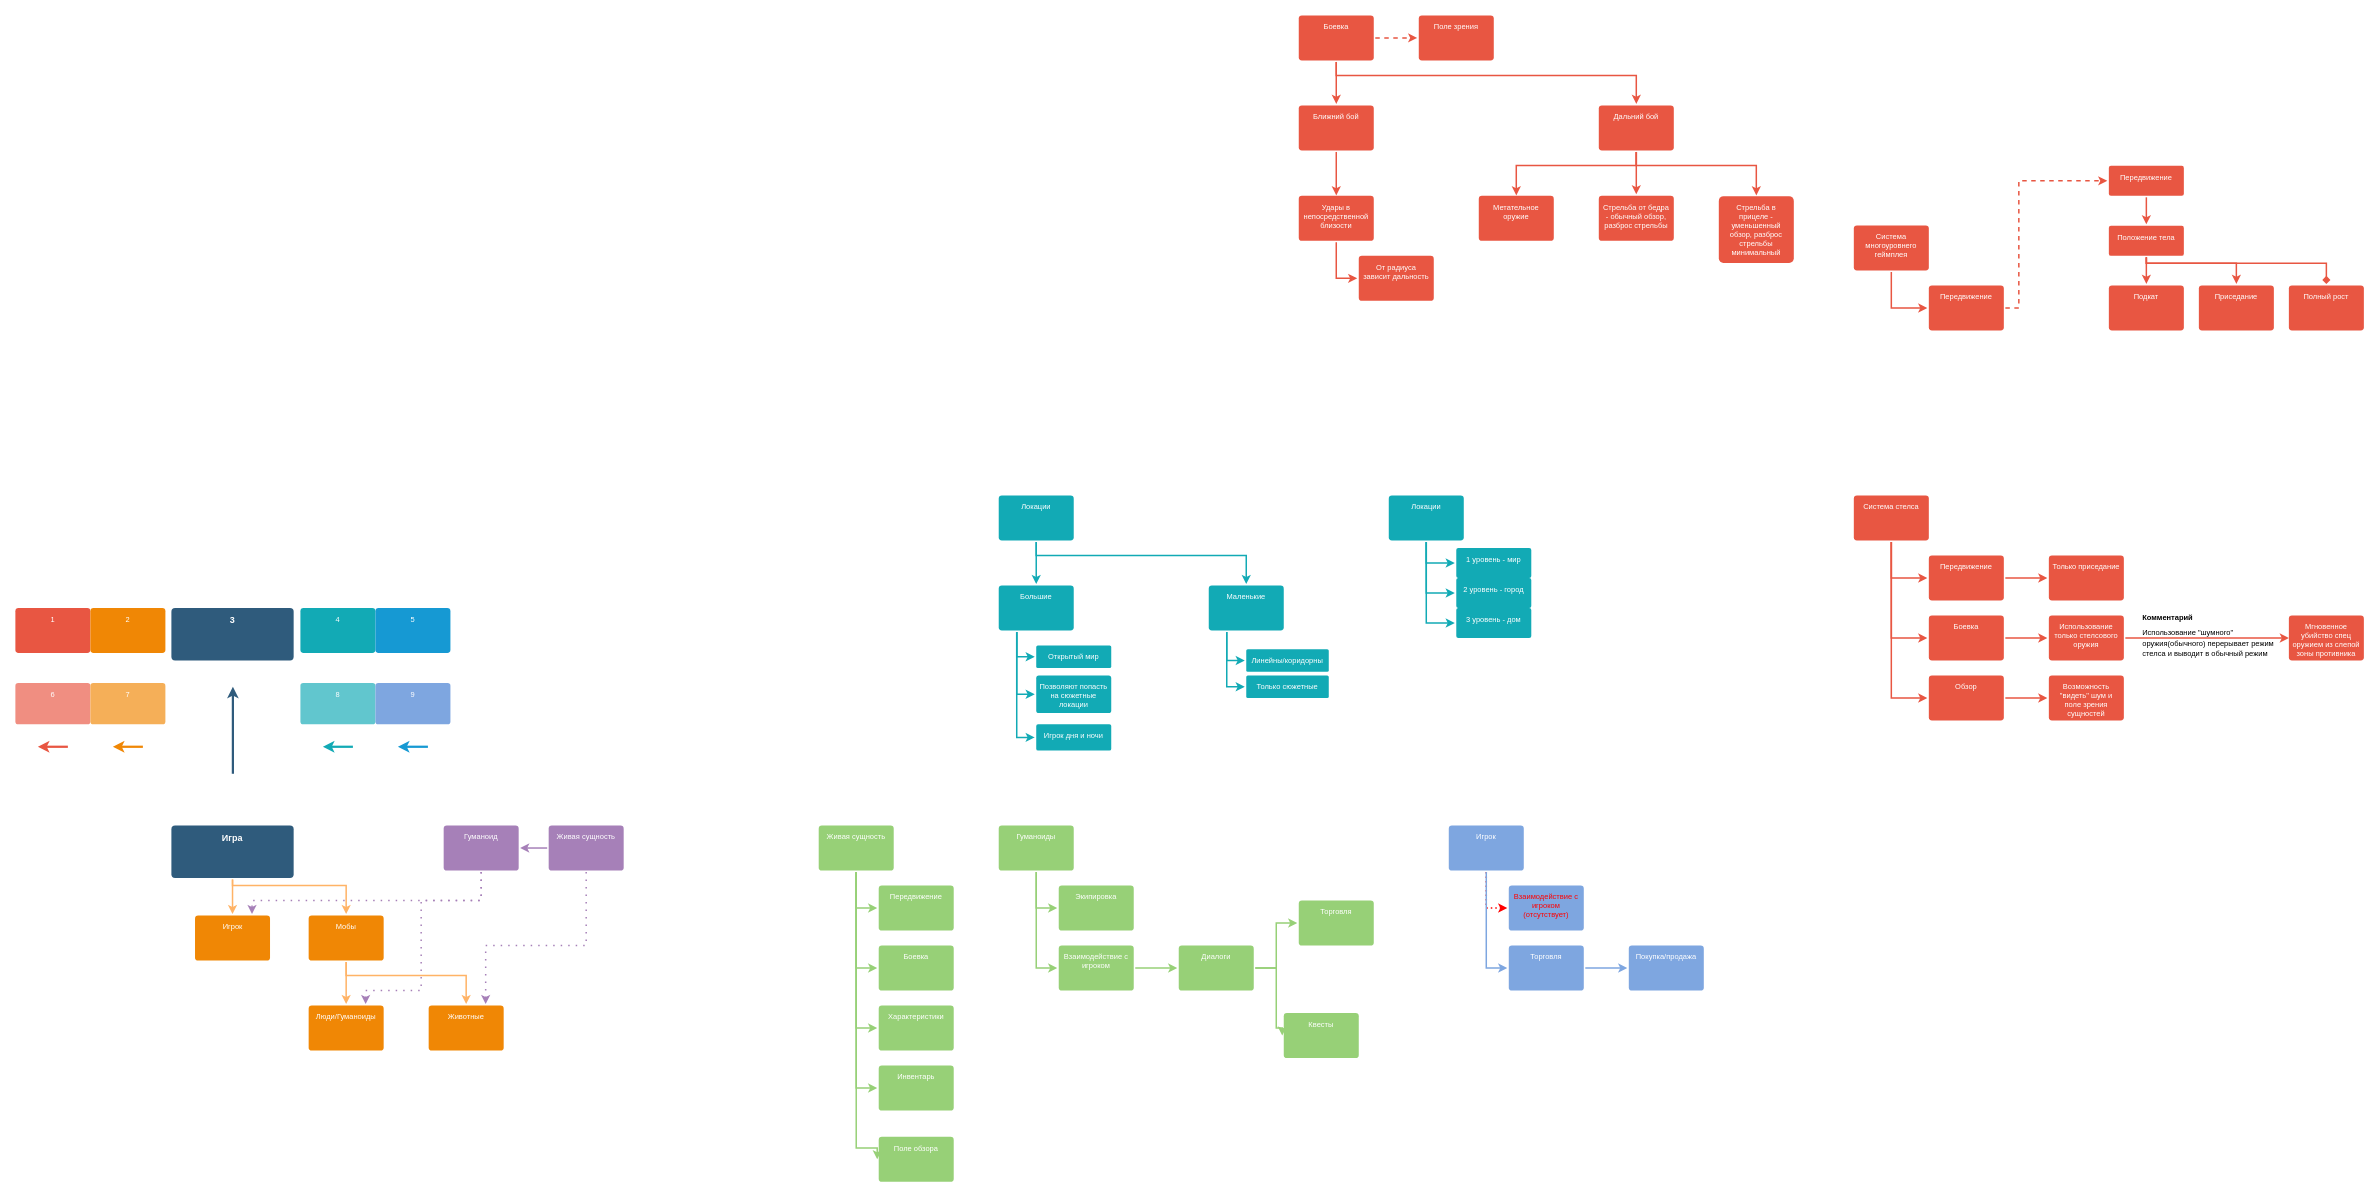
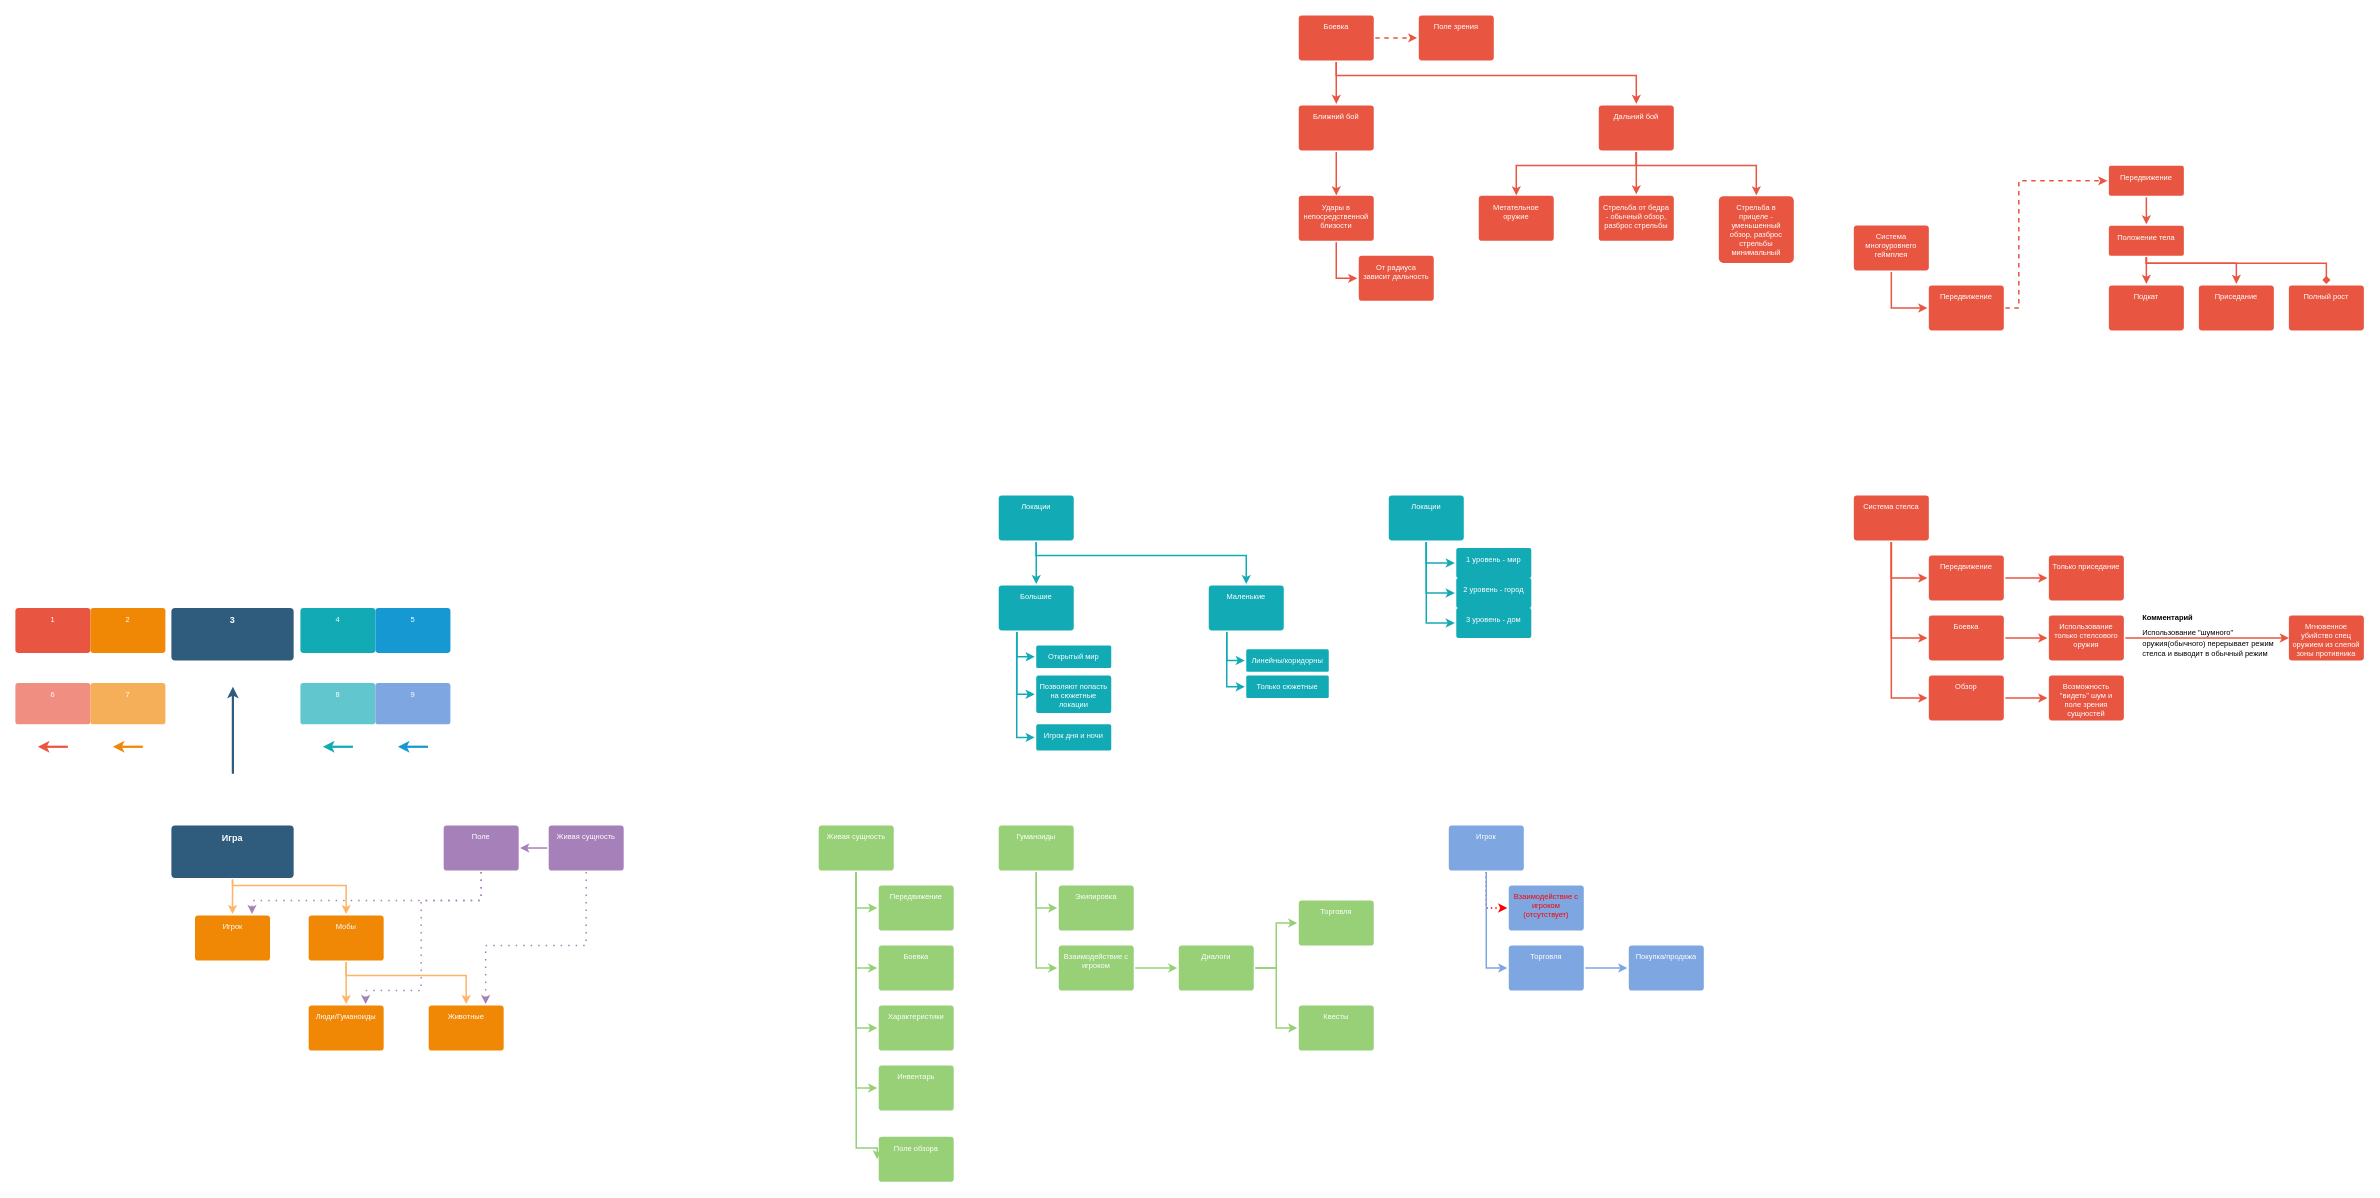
node "Гуманоид": label "Гуманоид" -> "Поле"
node "Квесты": moved (1321, 1035) -> (1336, 1028)
